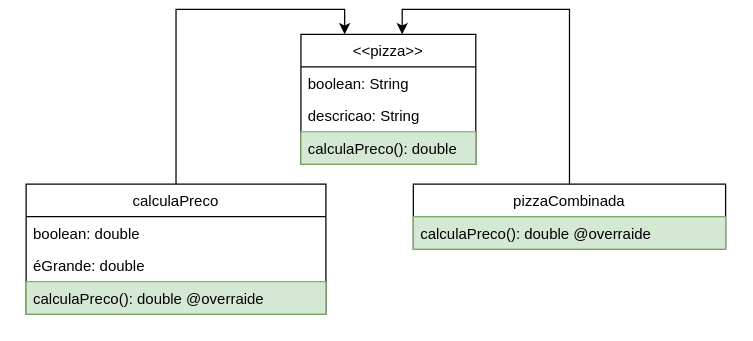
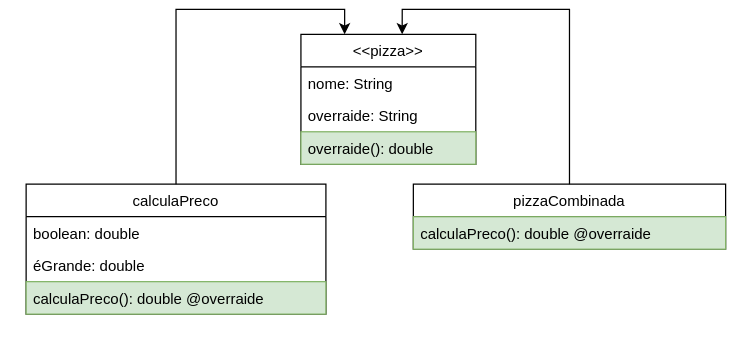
node "boolean: String": label "boolean: String" -> "nome: String"
node "descricao: String": label "descricao: String" -> "overraide: String"
node "calculaPreco(): double": label "calculaPreco(): double" -> "overraide(): double"
